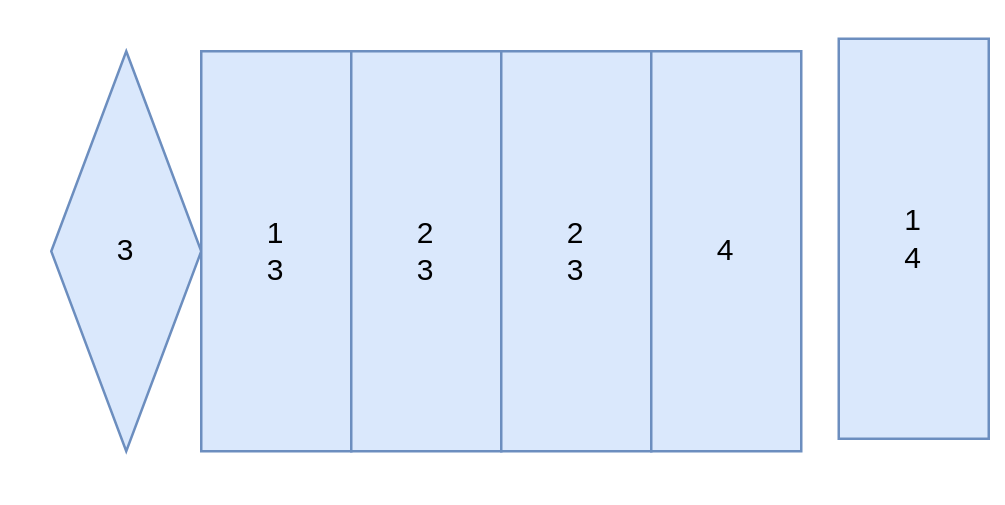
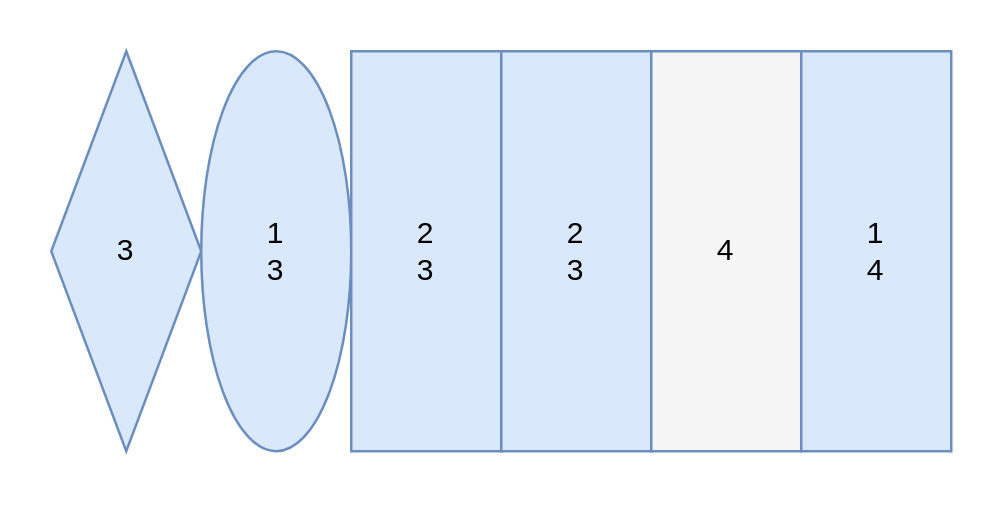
node "1 4": moved (914, 239) -> (876, 251)
node "1 3": shape rectangle -> ellipse
node "4": fillcolor #dae8fc -> #f5f5f5
